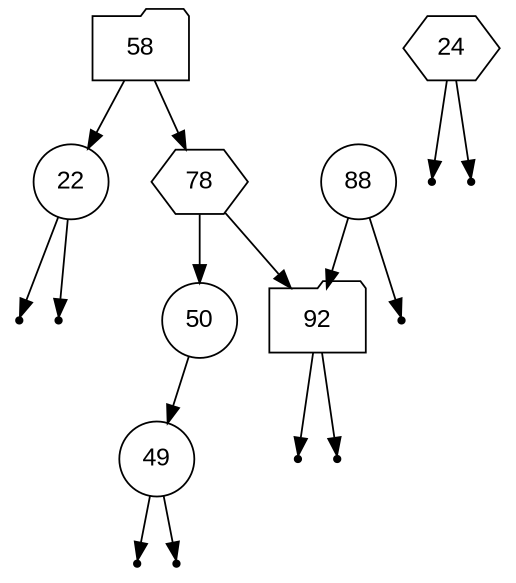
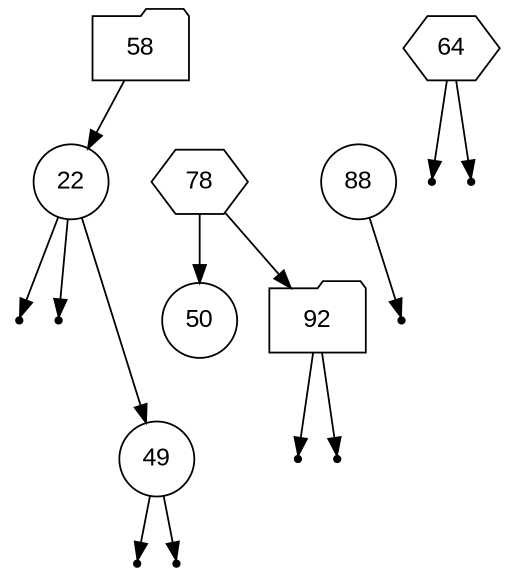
node "24": label "24" -> "64"
edge "58" -> "78": removed
edge "88" -> "92": removed
edge "50" -> "49": now "22" -> "49"
